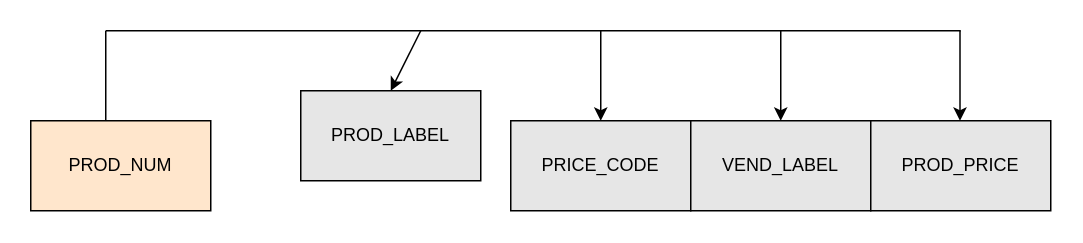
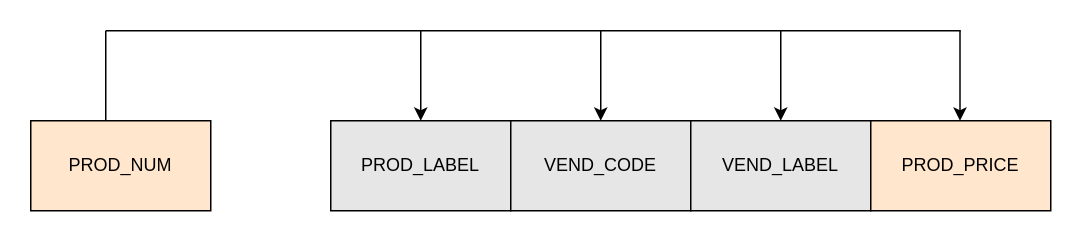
node "PROD_LABEL": moved (391, 136) -> (421, 166)
node "PRICE_CODE": label "PRICE_CODE" -> "VEND_CODE"
node "PROD_PRICE": fillcolor #e6e6e6 -> #ffe6cc
